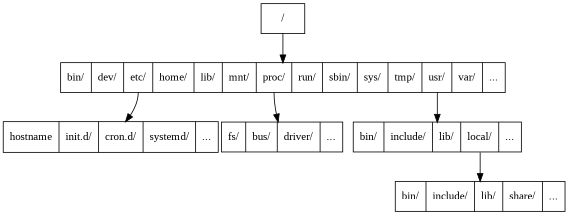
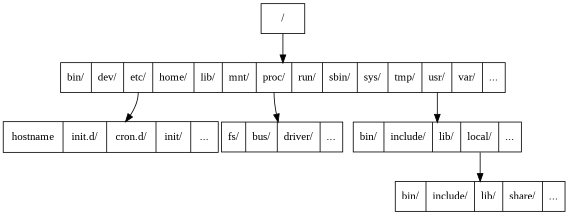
node "hostname": text "systemd/" -> "init/"
